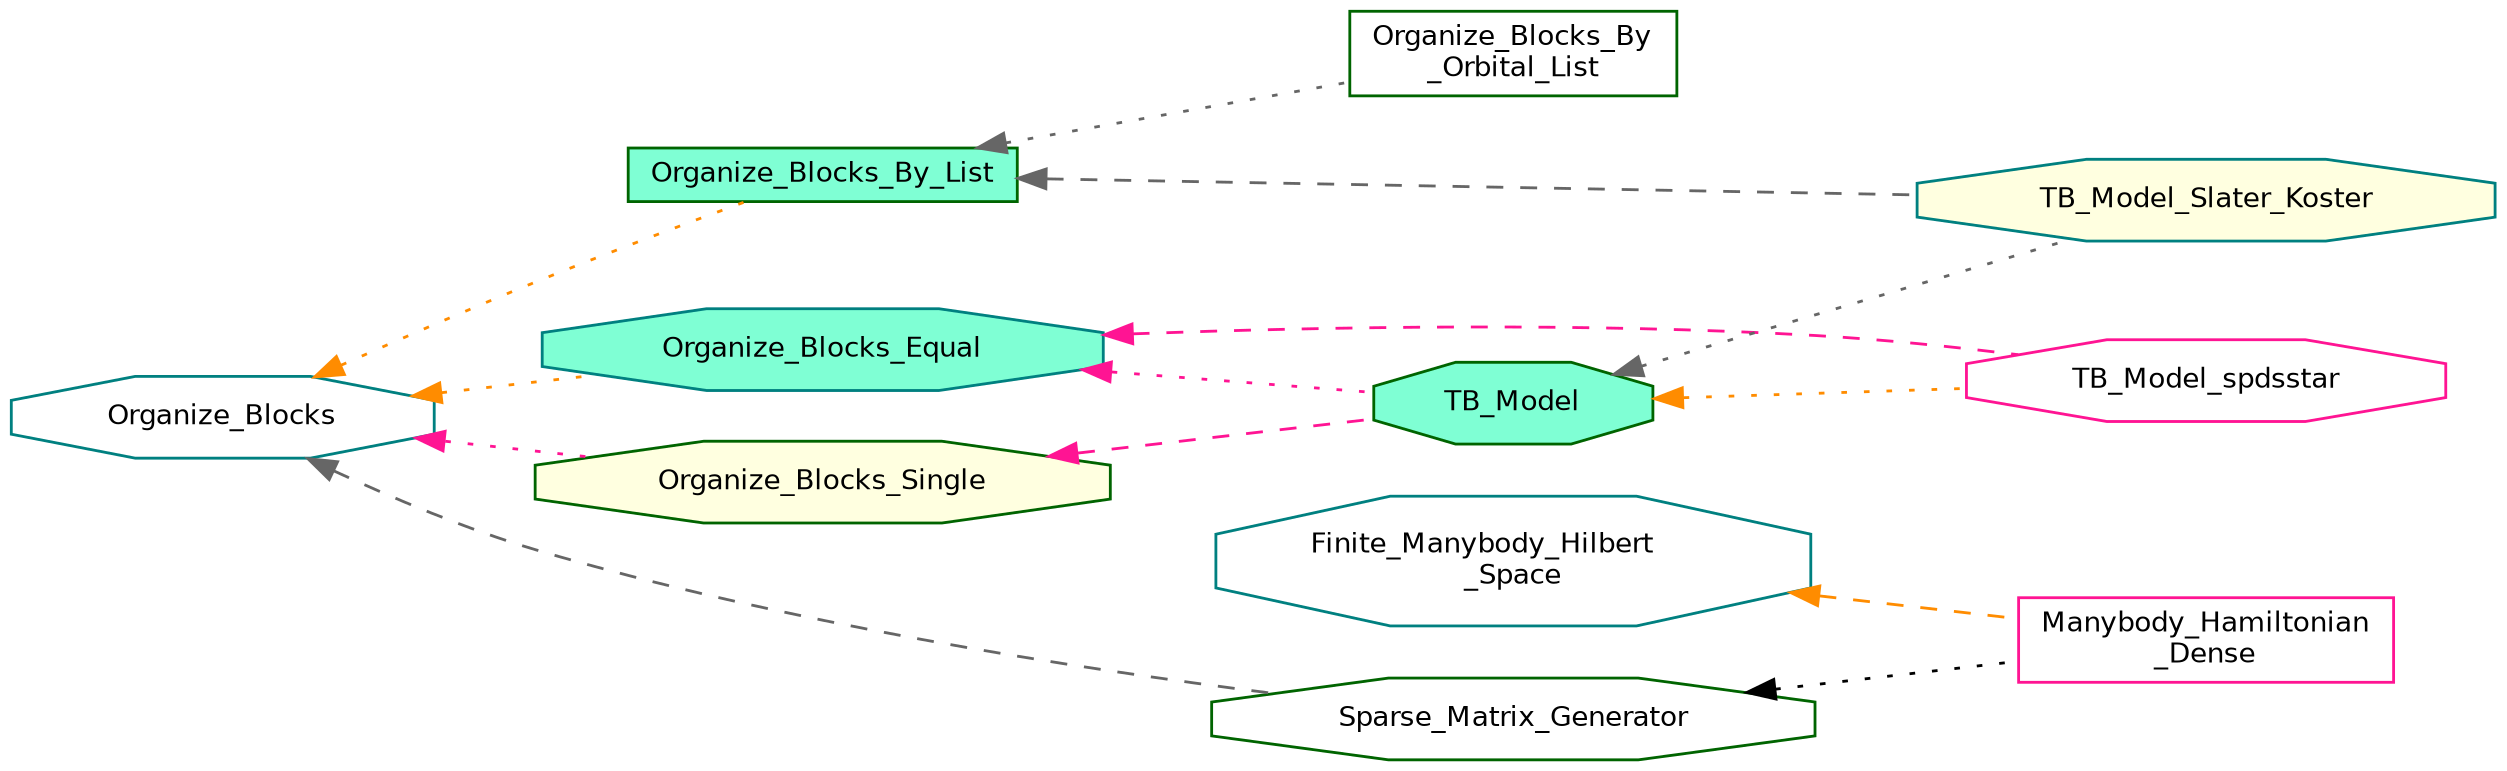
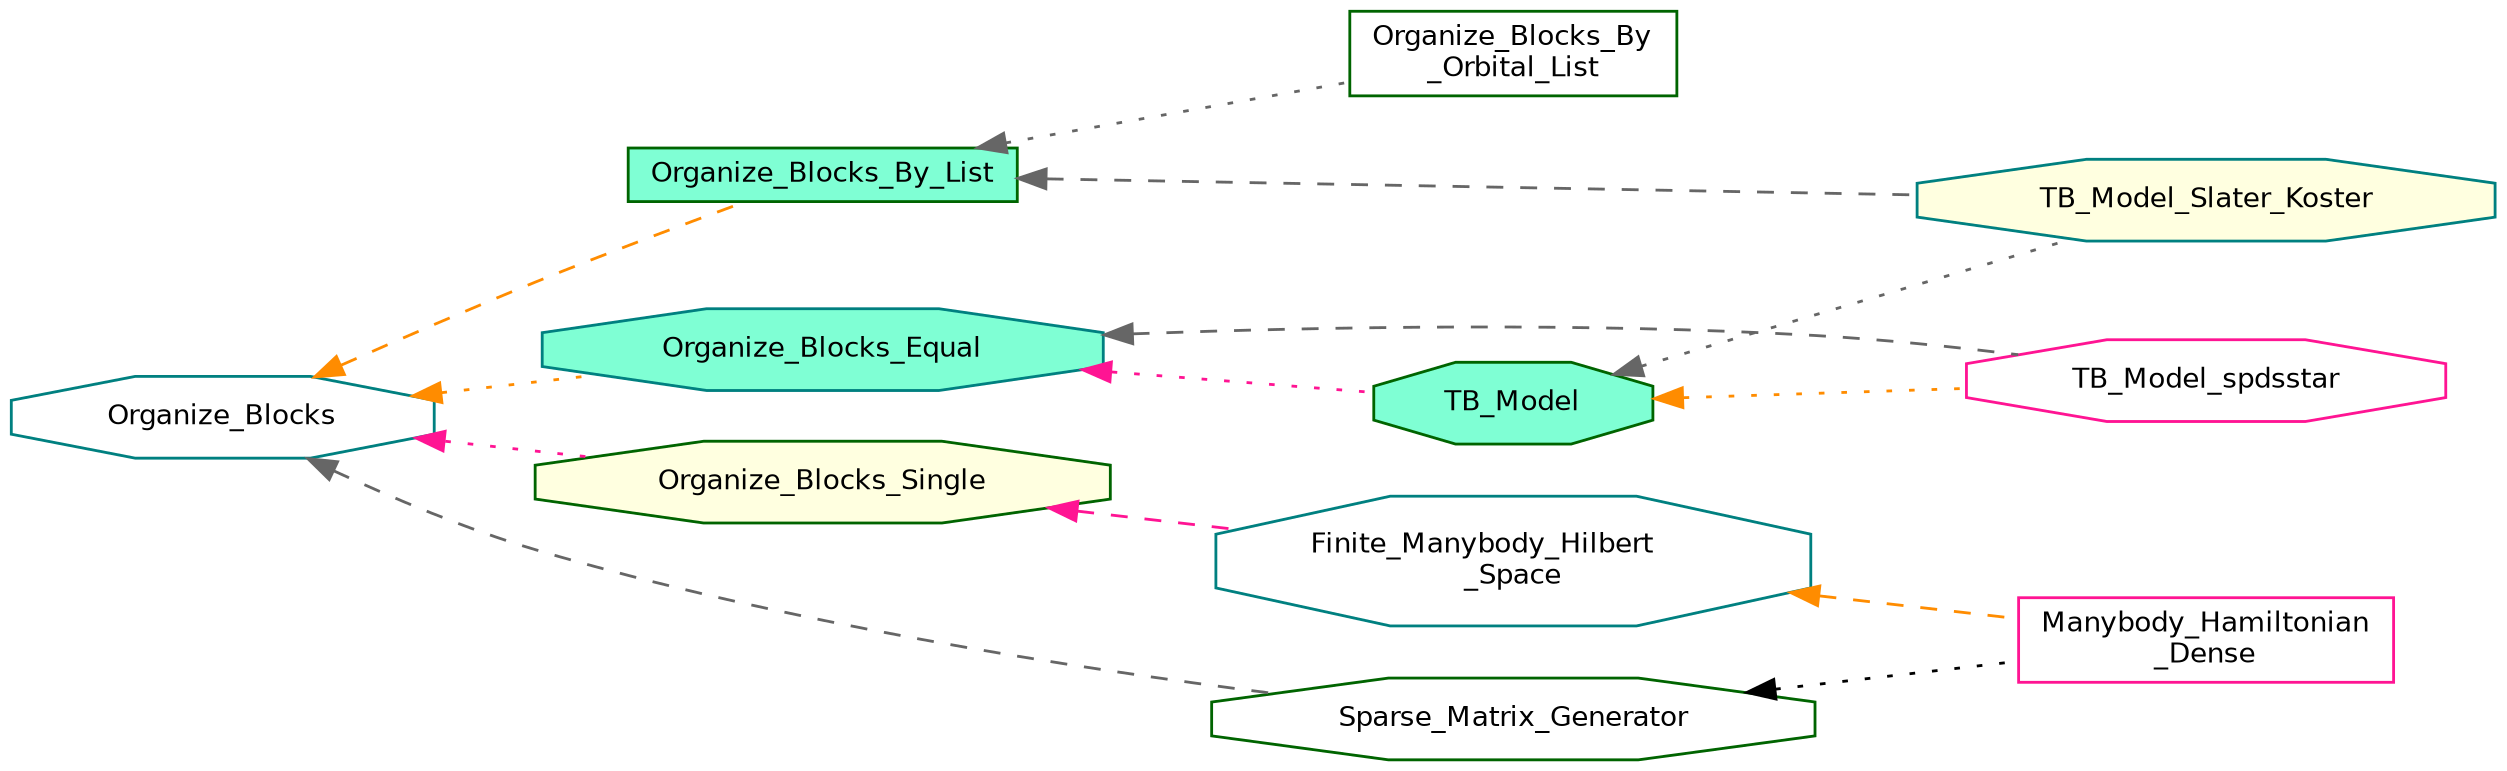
edge "Organize_Blocks_By_List" -> "Organize_Blocks": style dotted -> dashed
edge "TB_Model_spdsstar" -> "Organize_Blocks_Equal": color deeppink -> gray40
edge "TB_Model" -> "Organize_Blocks_Single": now "Finite_Manybody_Hilbert _Space" -> "Organize_Blocks_Single"
